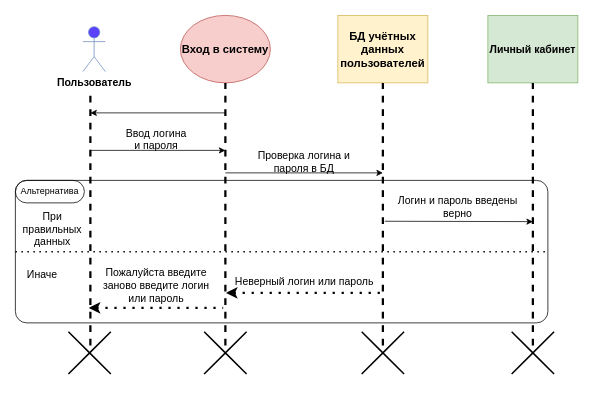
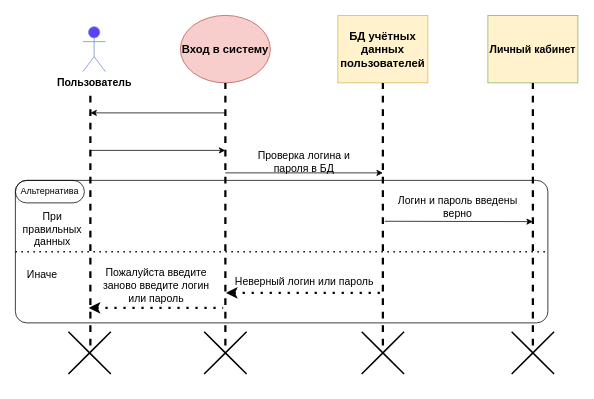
node "Личный кабинет": fillcolor #d5e8d4 -> #fff2cc
node "Ввод логина и пароля": removed
